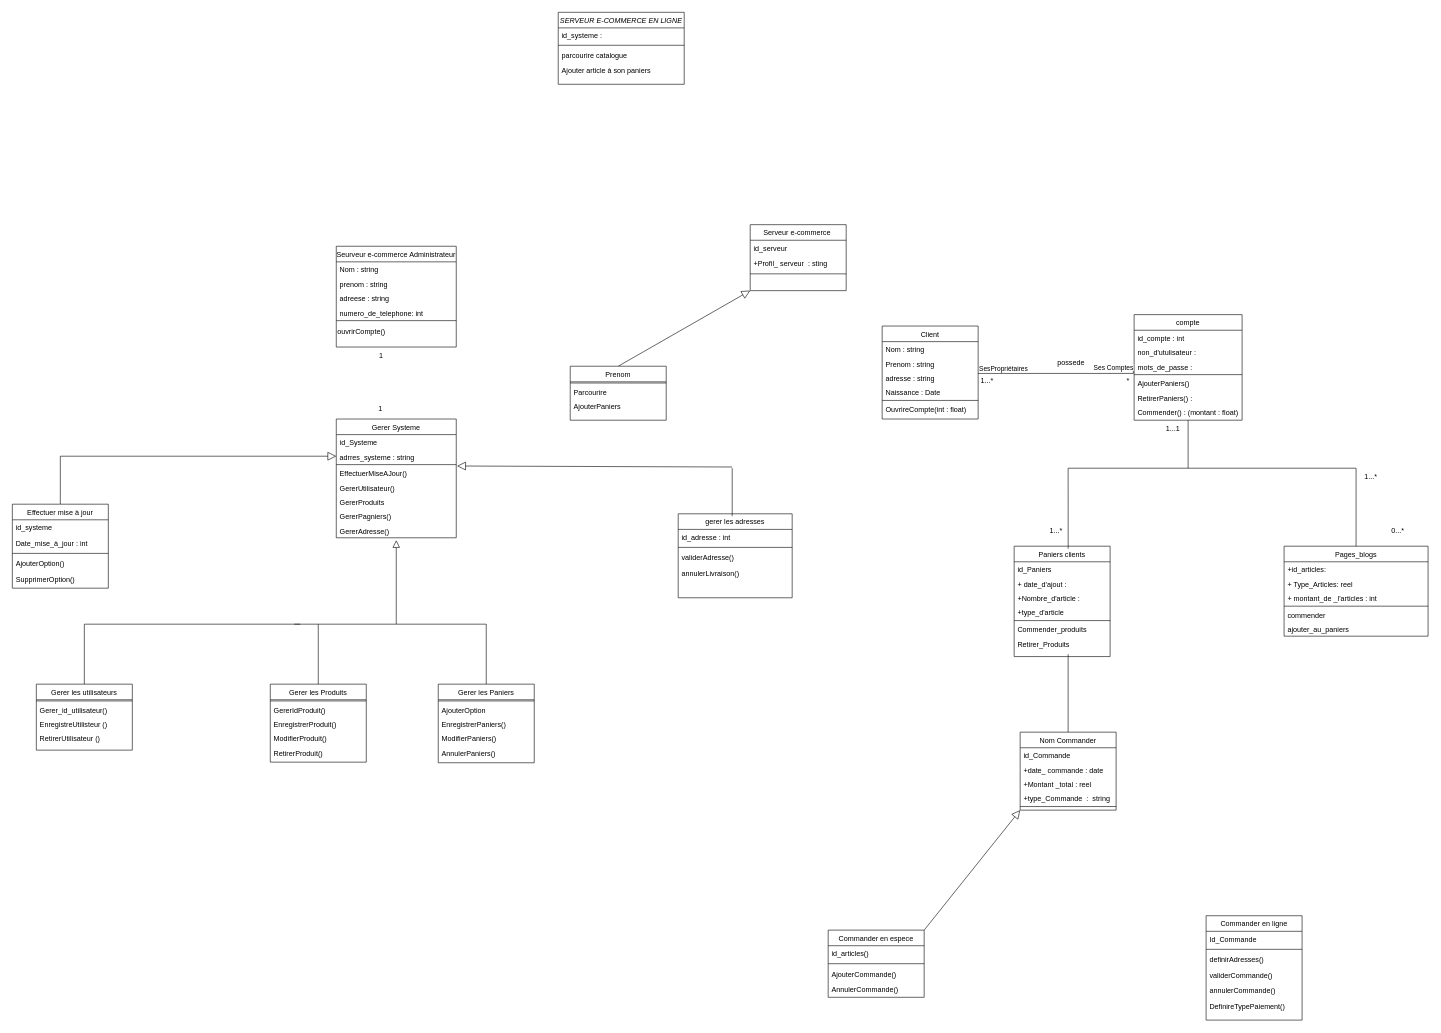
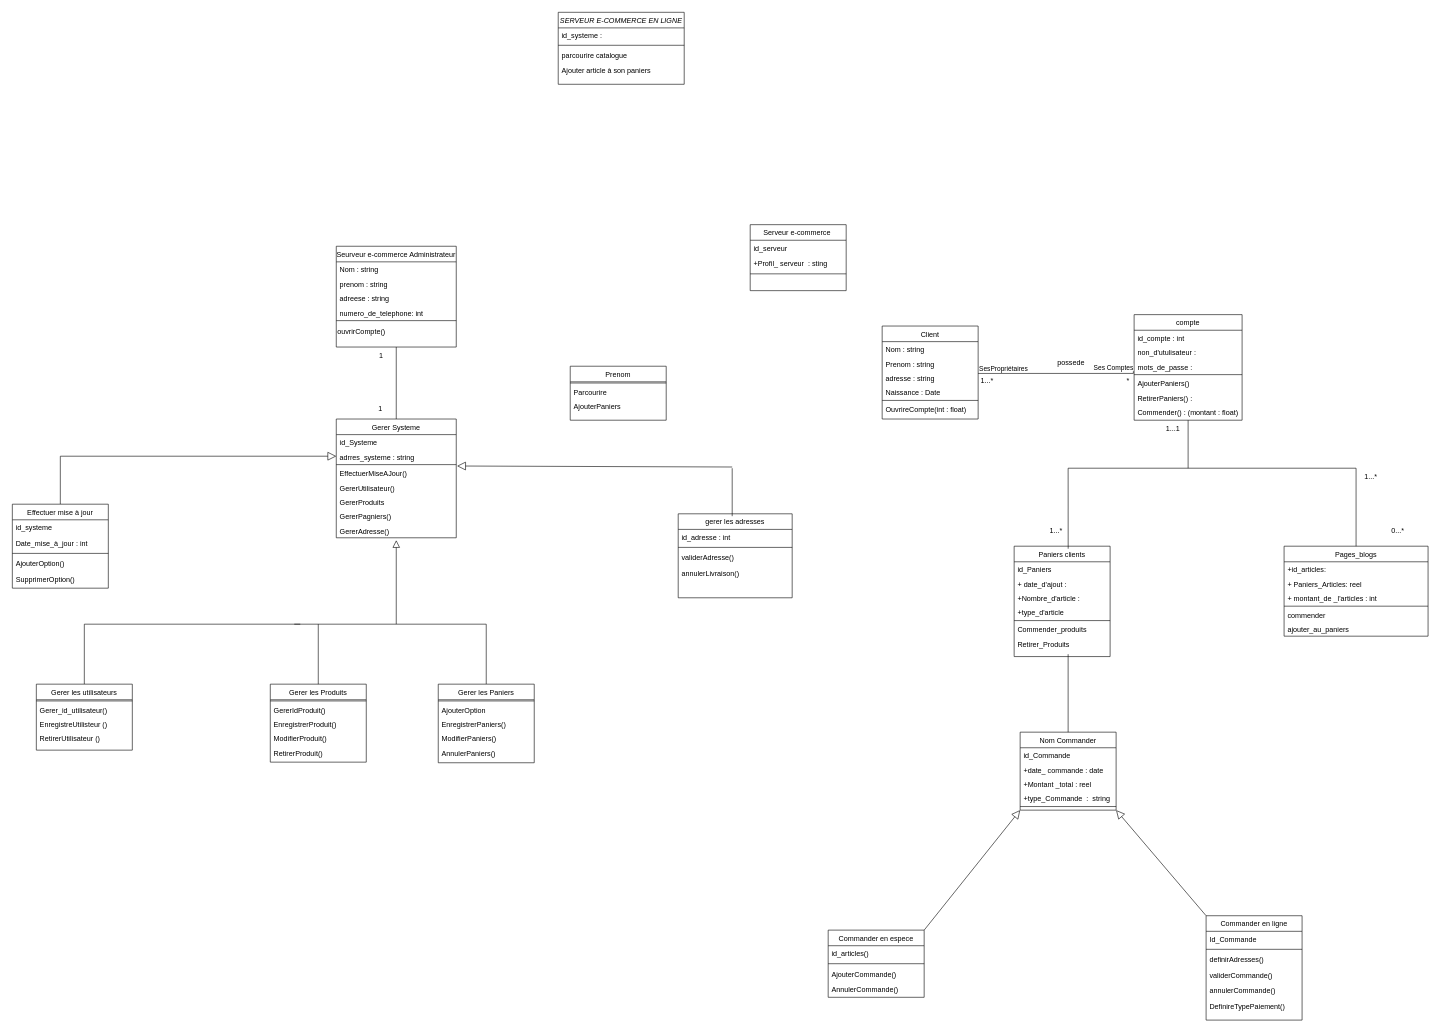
edge "Prenom" -> "Serveur e-commerce": removed
edge "Seurveur e-commerce Administrateur" -- "Gerer Systeme": added
node "+ Type_Articles: reel": label "+ Type_Articles: reel" -> "+ Paniers_Articles: reel"
edge "Commander en ligne" -> "Nom Commander": added
